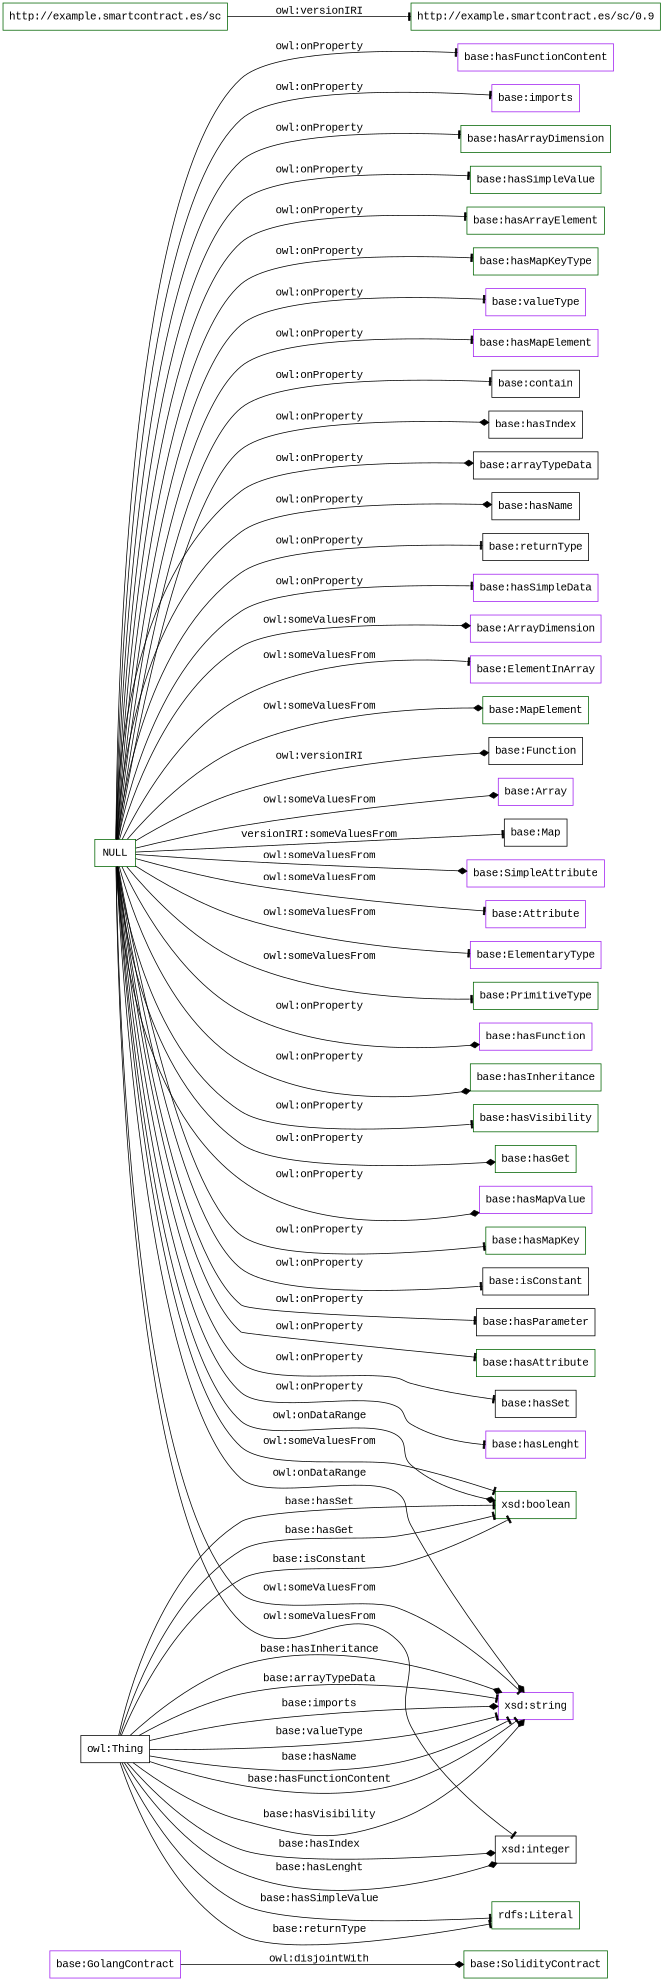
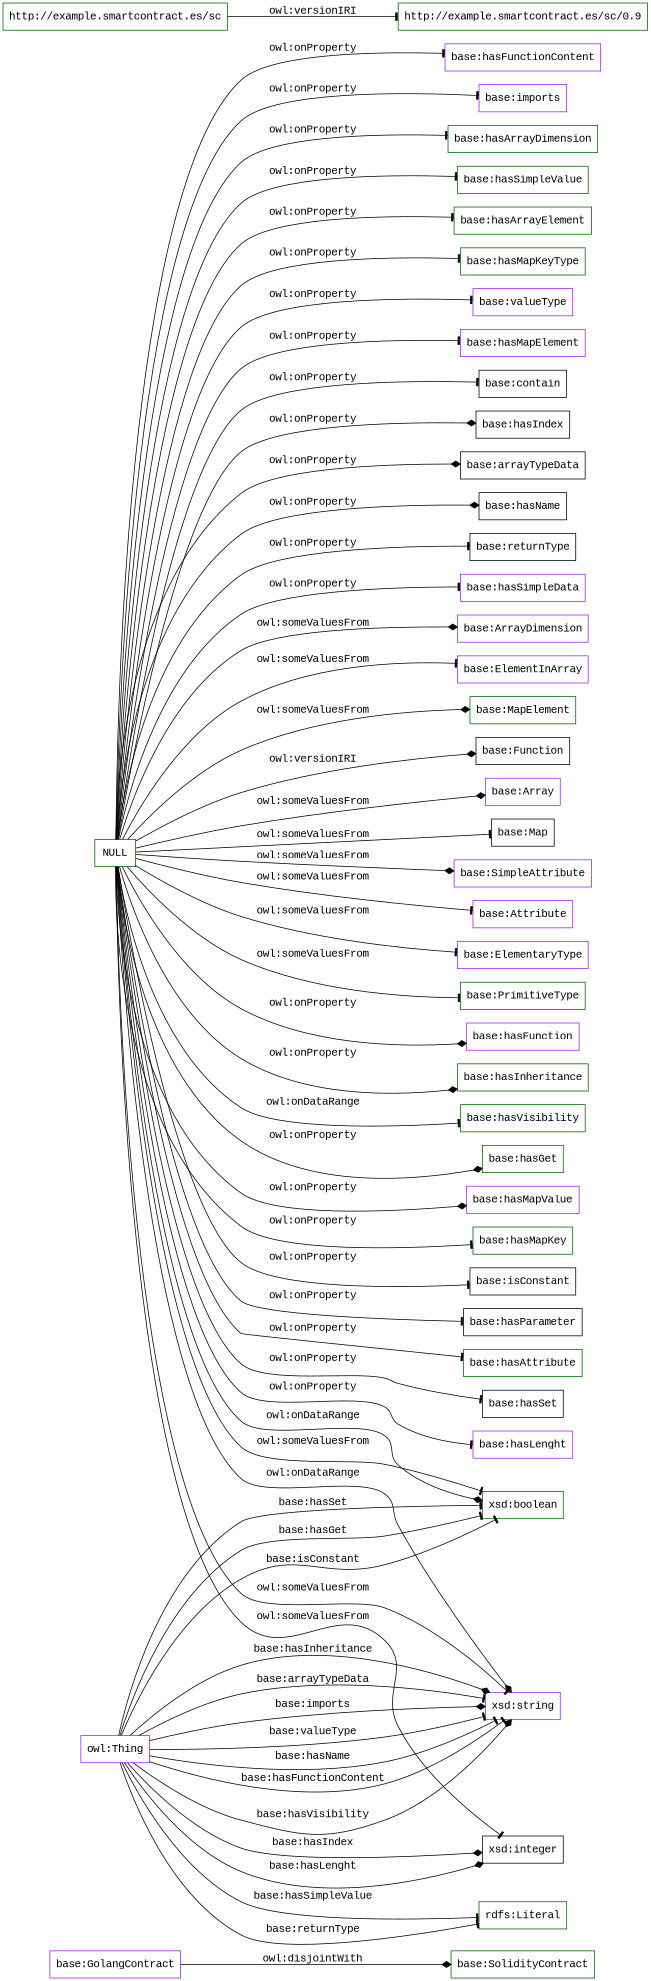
edge "NULL" -> "base:Map": label "versionIRI:someValuesFrom" -> "owl:someValuesFrom"
edge "NULL" -> "base:hasVisibility": label "owl:onProperty" -> "owl:onDataRange"
node "owl:Thing": color black -> purple
